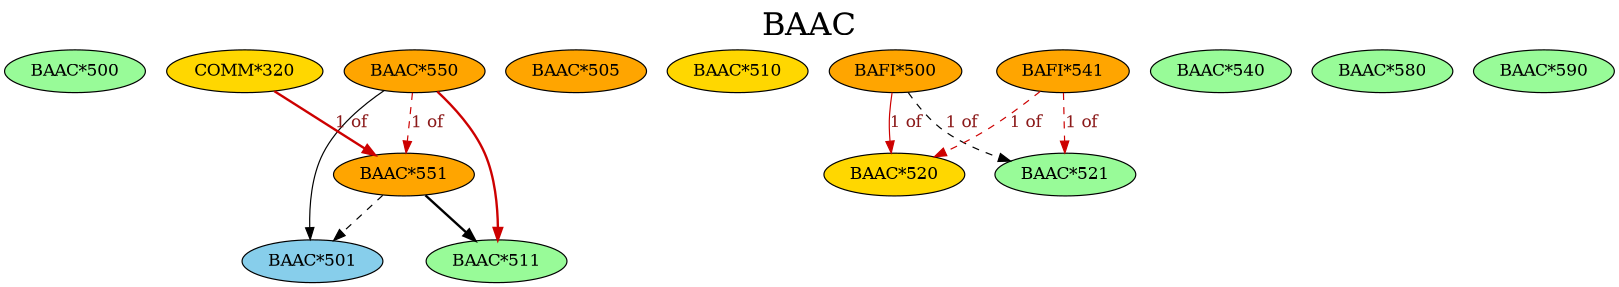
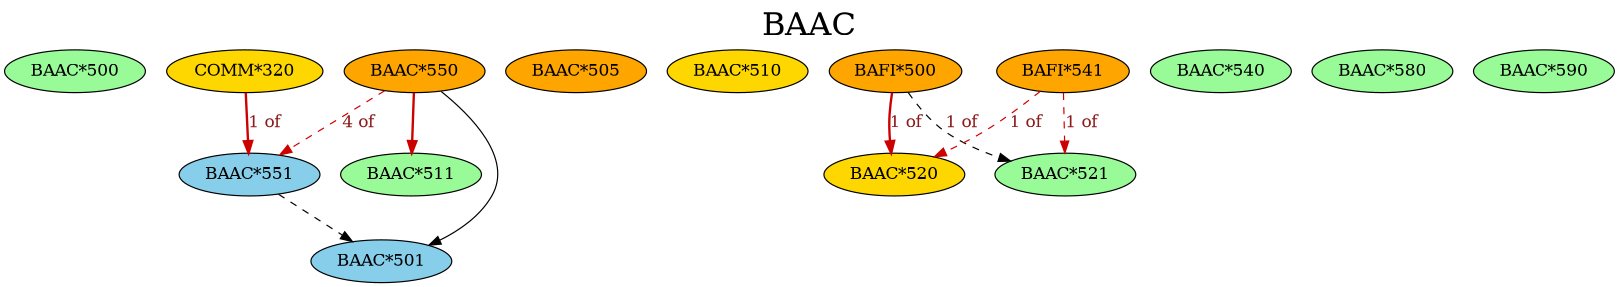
edge "BAFI*500" -> "BAAC*520": style solid -> bold
edge "BAAC*550" -> "BAAC*551": label "1 of" -> "4 of"
node "BAAC*551": fillcolor orange -> skyblue
edge "BAAC*551" -> "BAAC*511": removed
